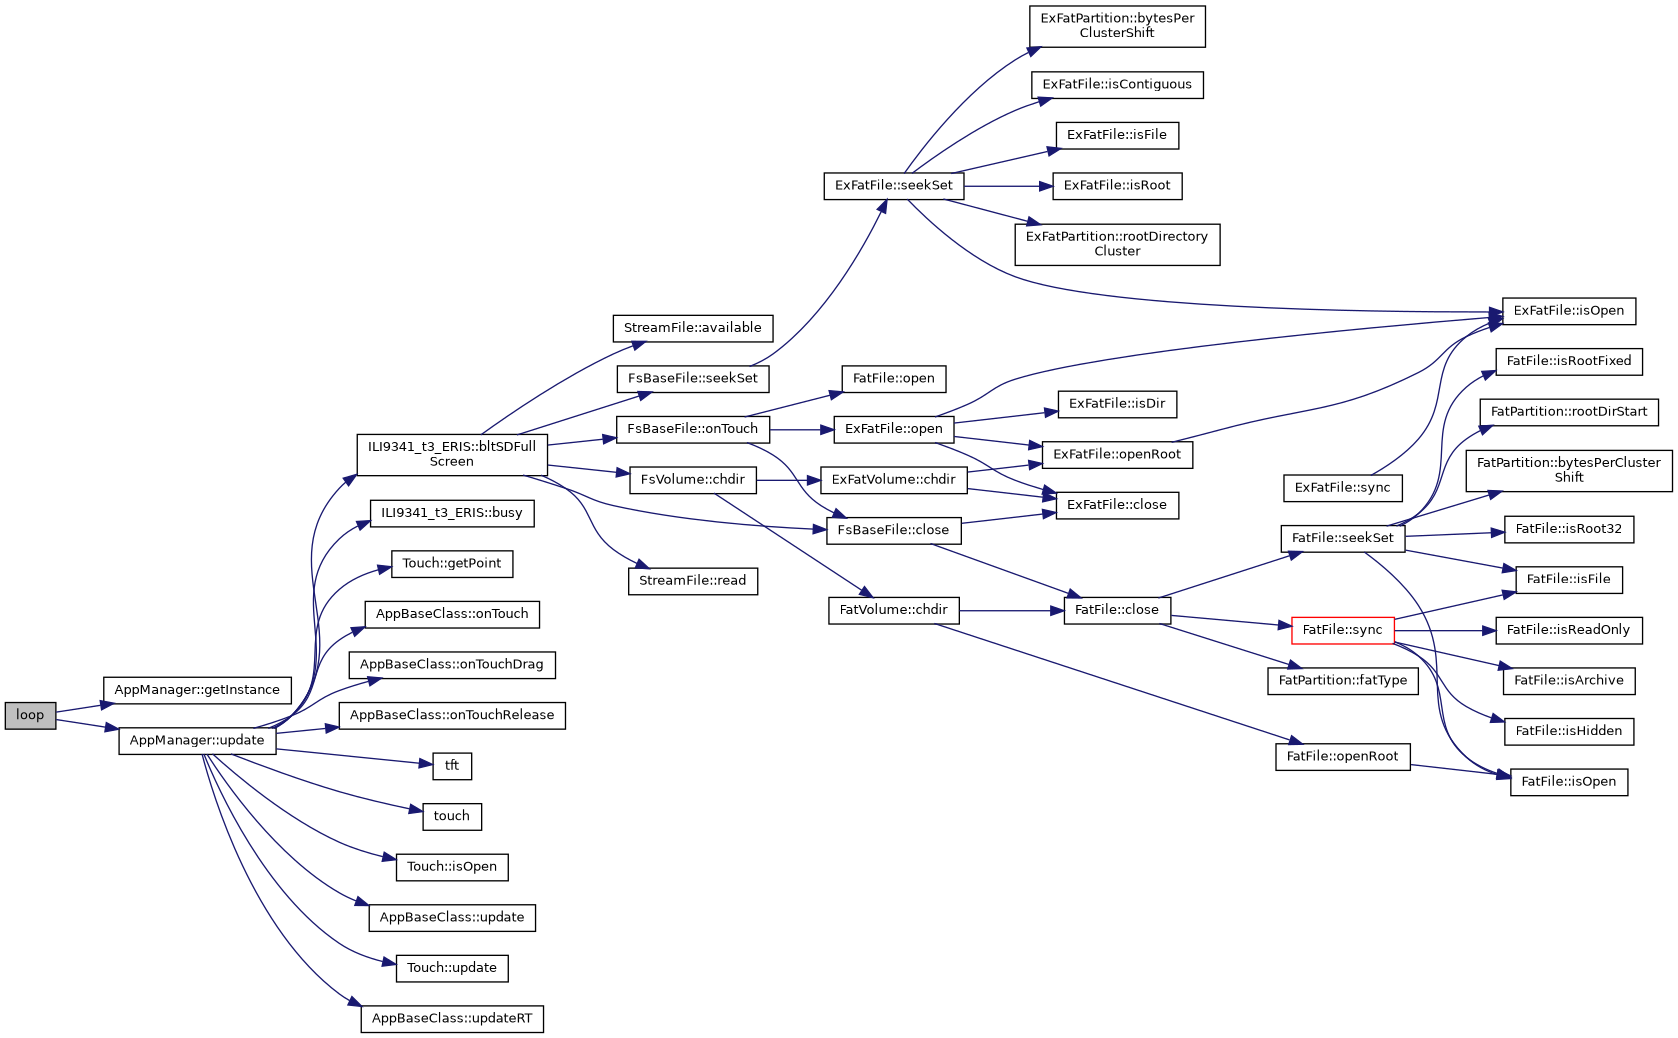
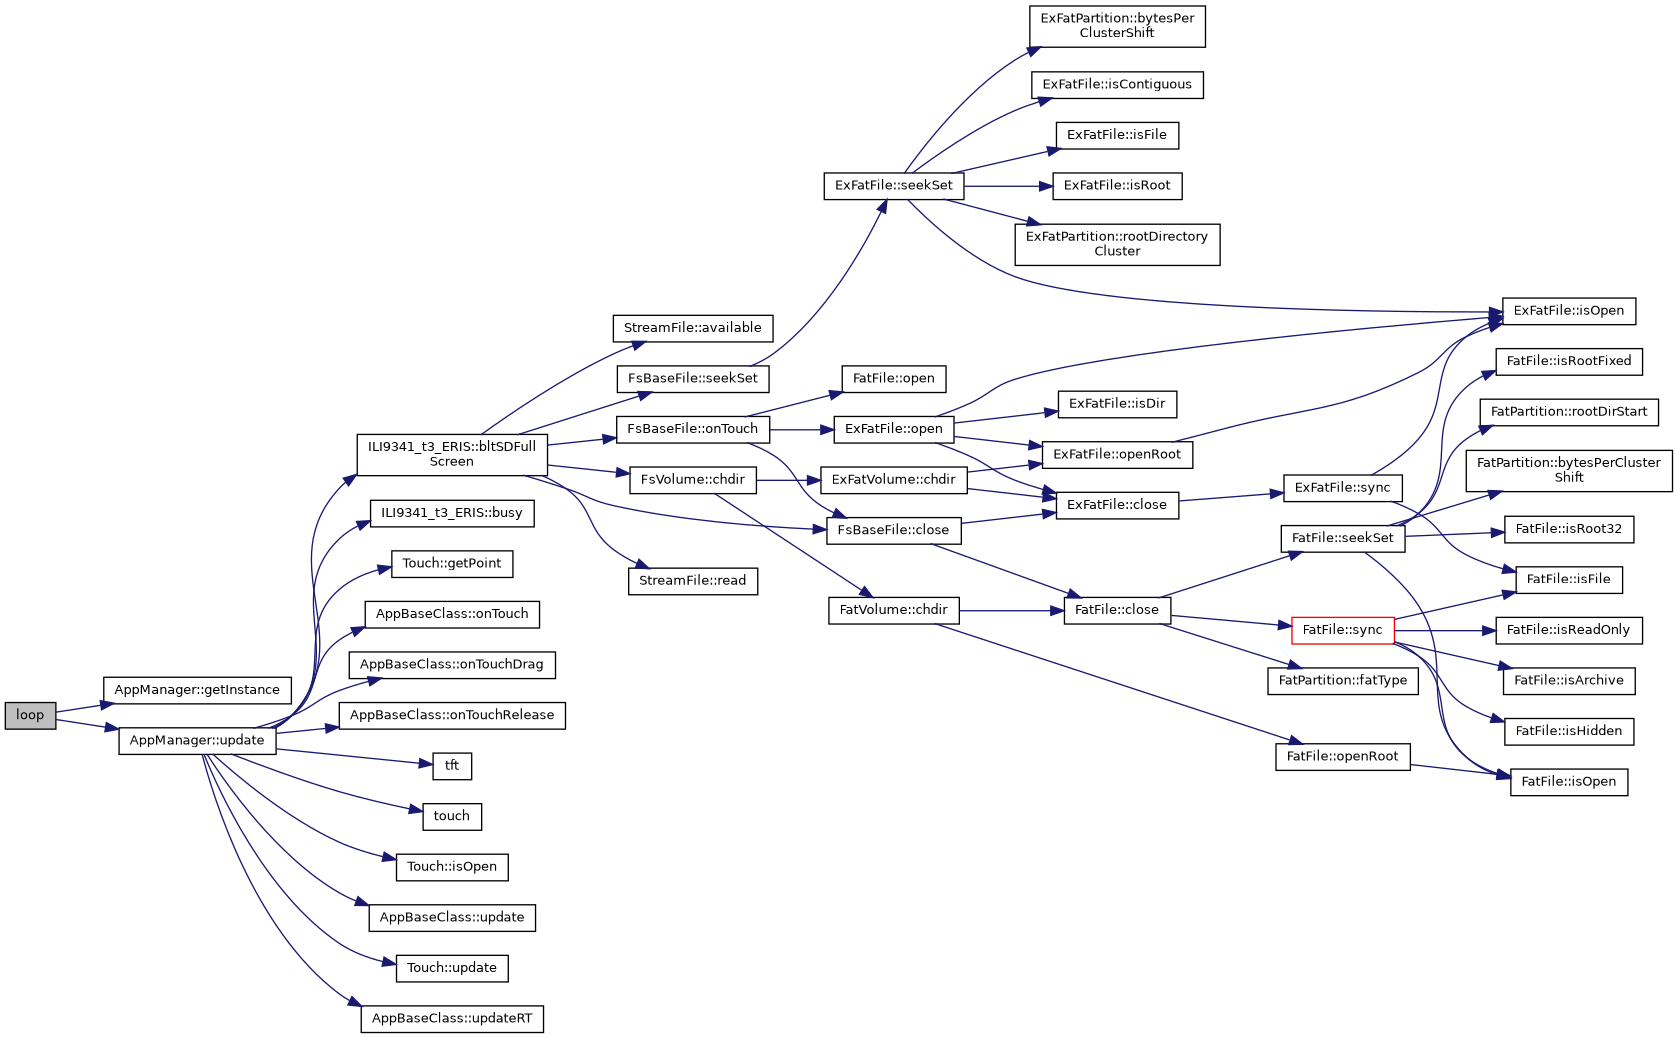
edge "ExFatFile::close" -> "ExFatFile::sync": added
edge "FatFile::seekSet" -> "FatFile::isFile": now "ExFatFile::sync" -> "FatFile::isFile"
